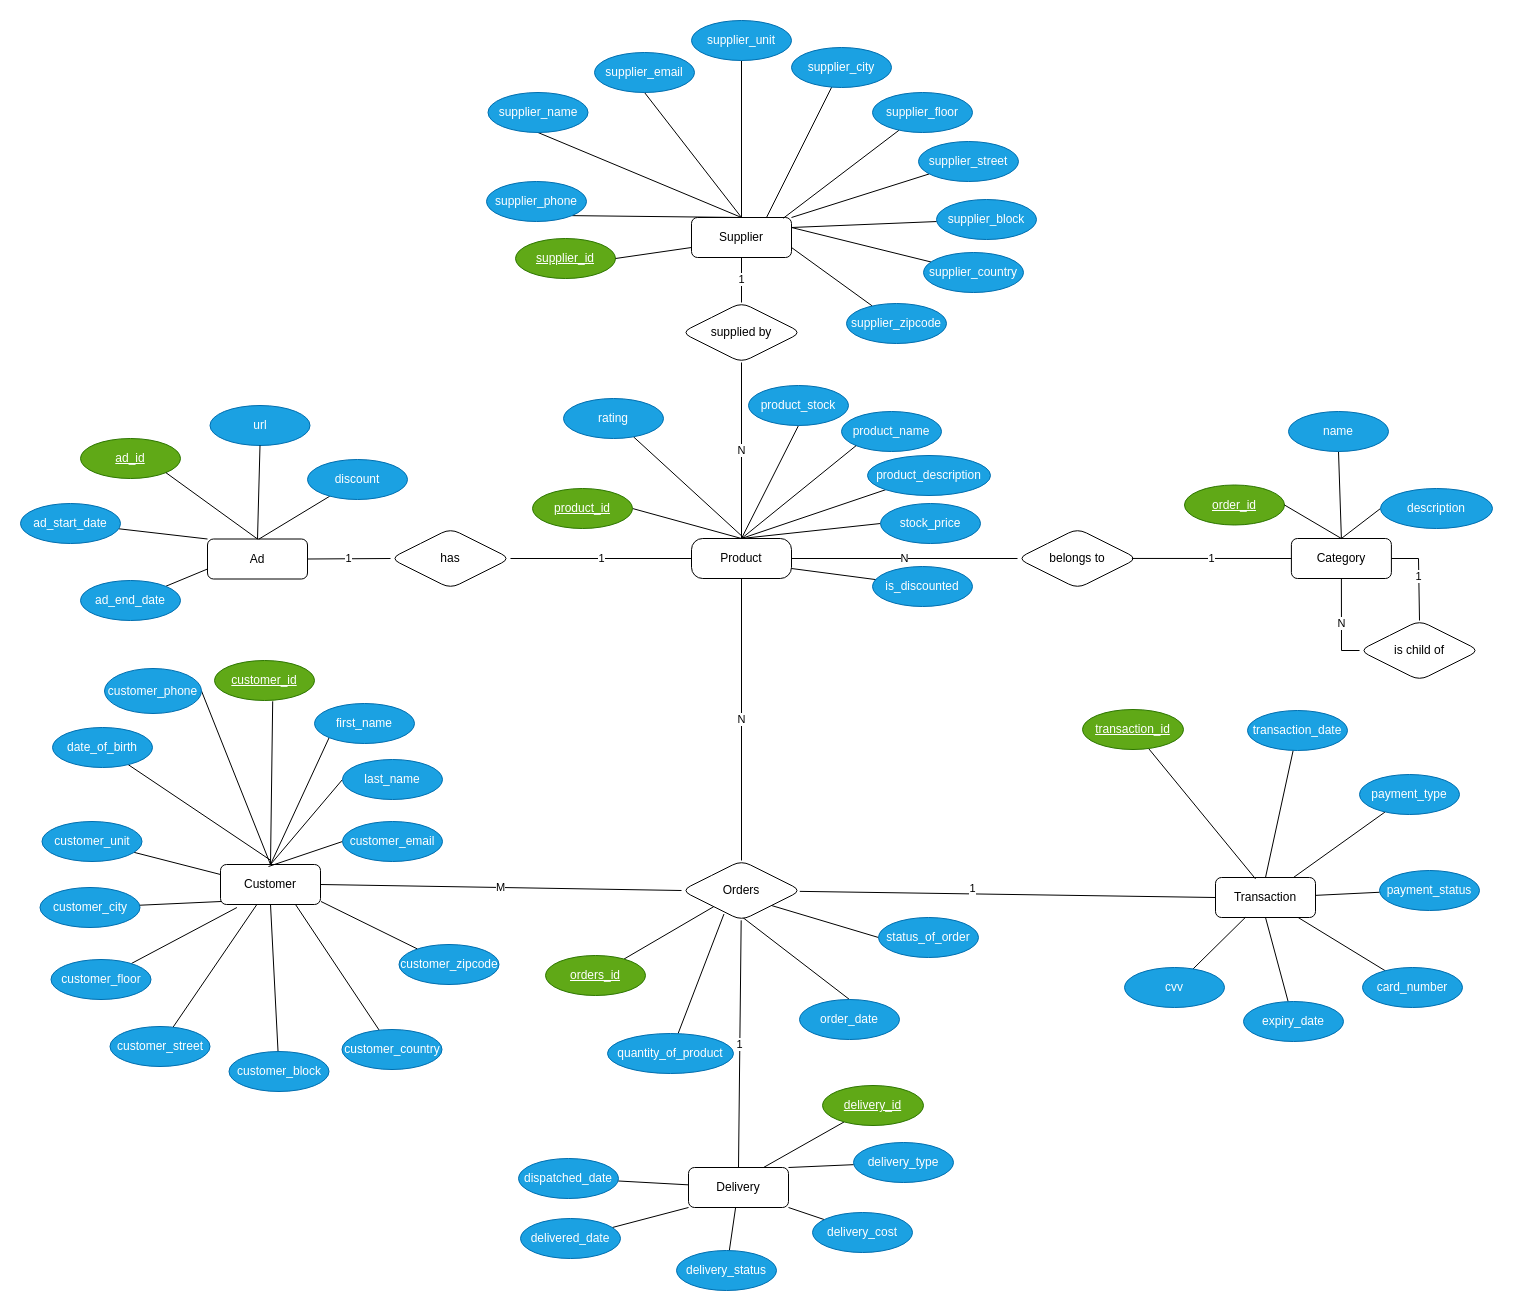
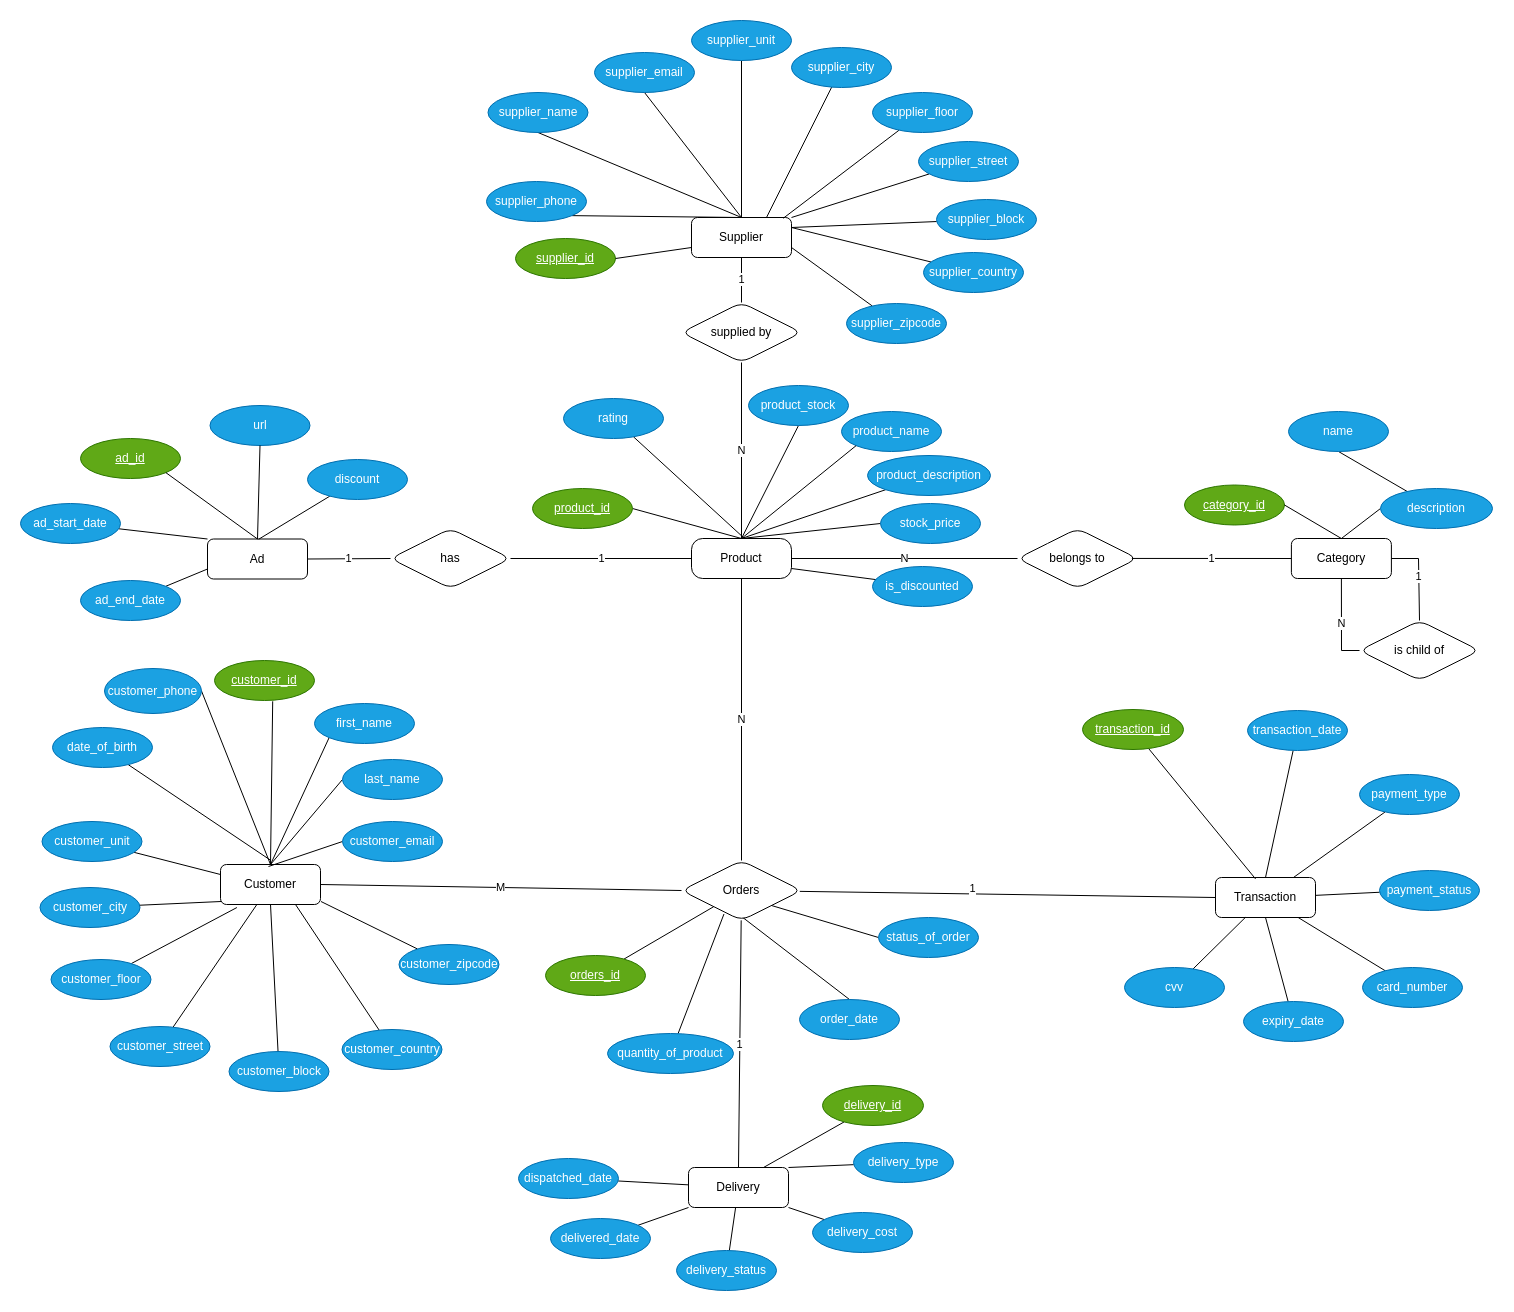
edge "name" -- "Category": now "name" -- "description"
node "order_id": label "order_id" -> "category_id"
node "delivered_date": moved (571, 1239) -> (601, 1239)
